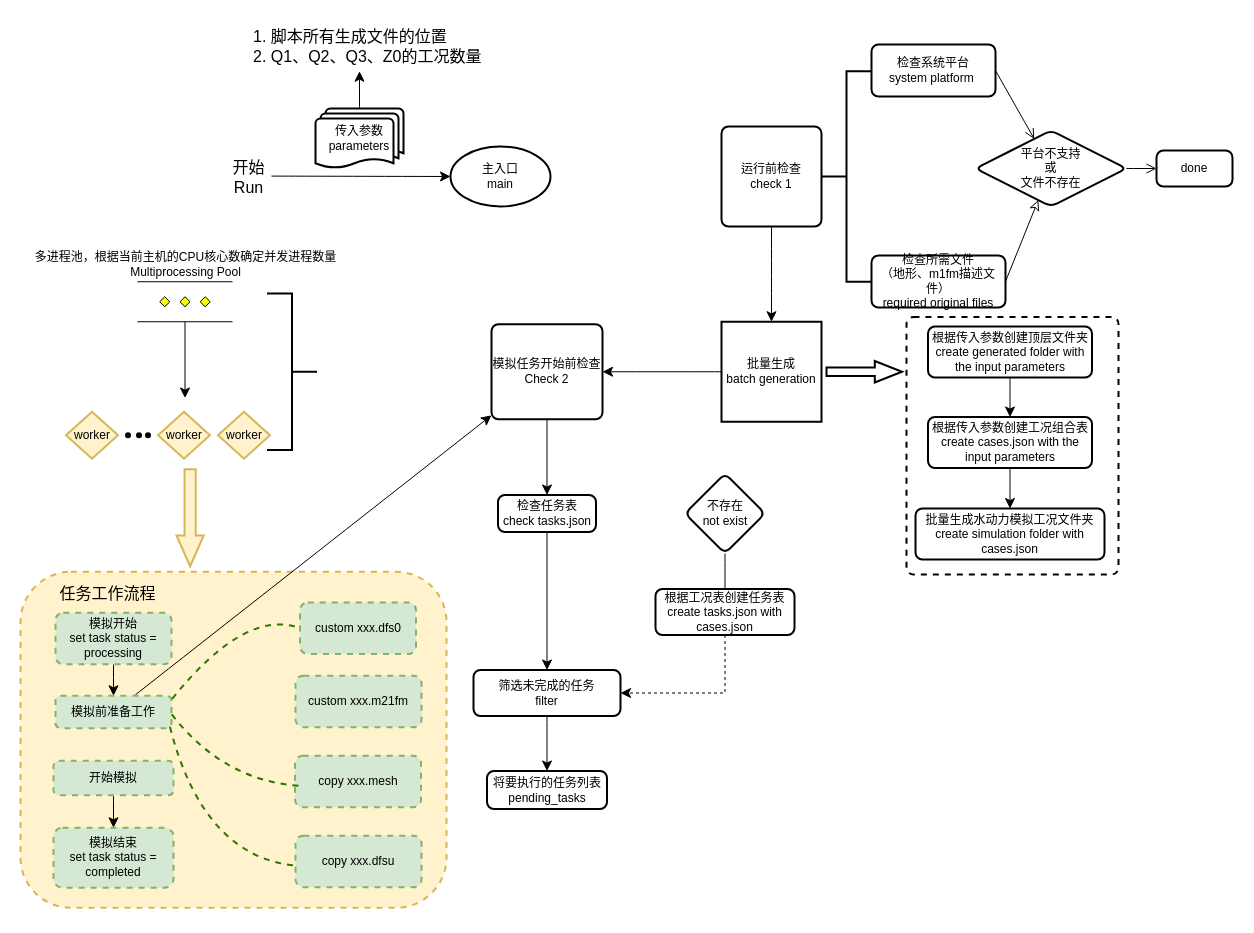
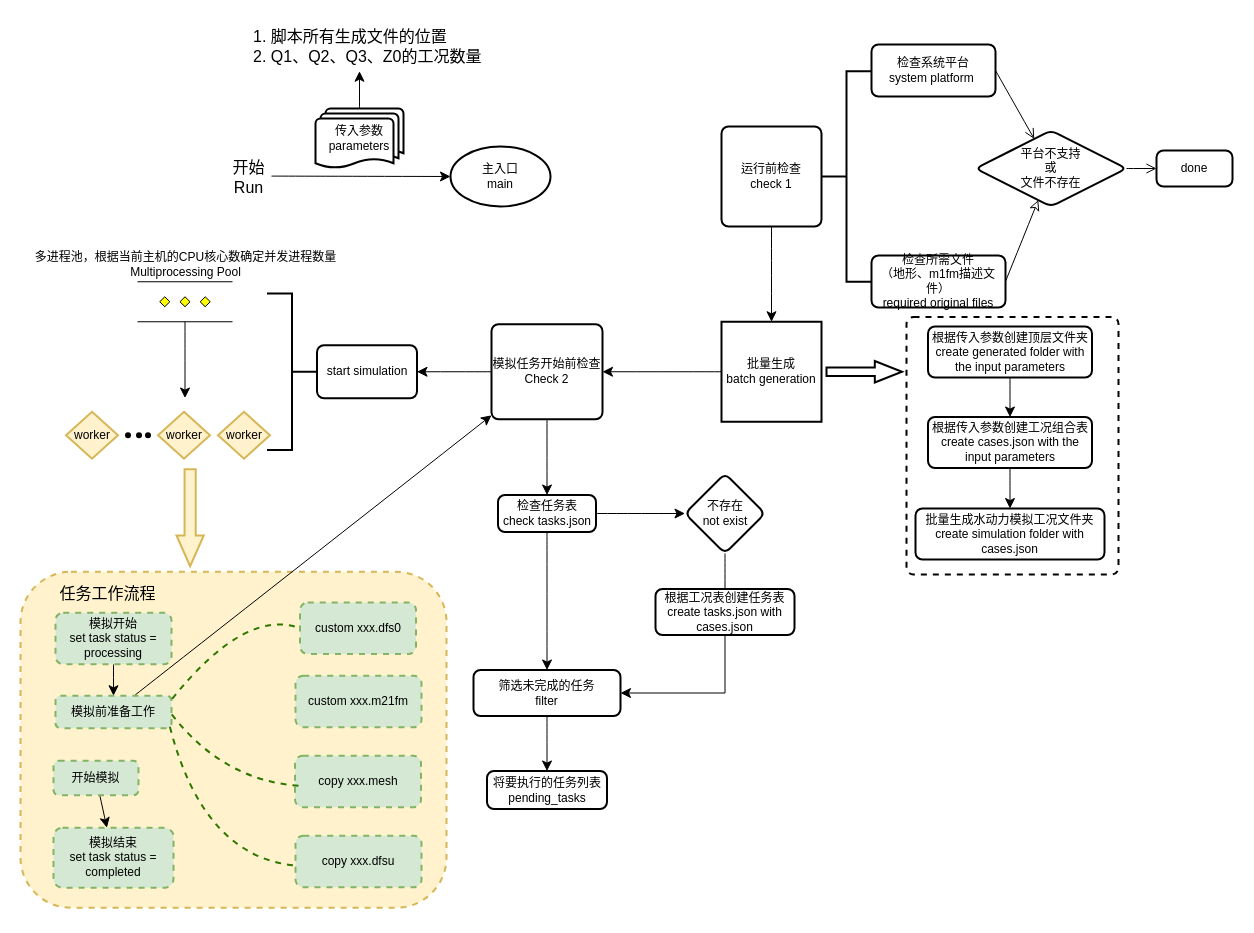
node "start simulation": added
edge "模拟任务开始前检查 Check 2" -> "start simulation": added
edge "检查任务表 check tasks.json" -> "不存在 not exist": added
edge "根据工况表创建任务表 create tasks.json with cases.json" -> "筛选未完成的任务 filter": style dashed -> solid
node "开始模拟": size 120x35 -> 85x35
